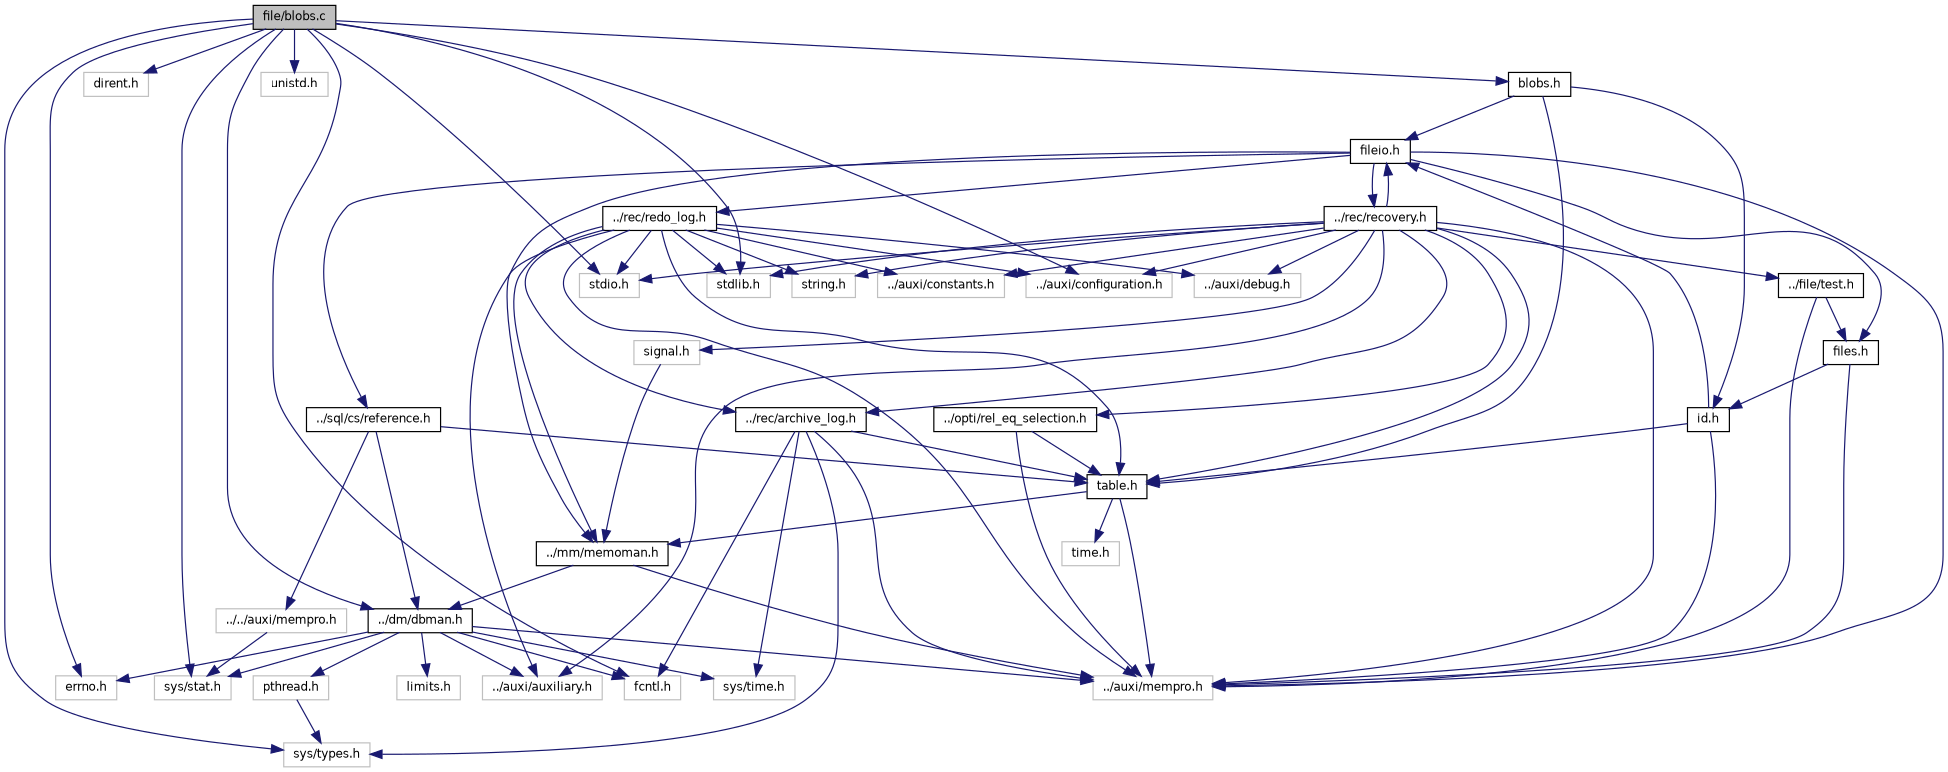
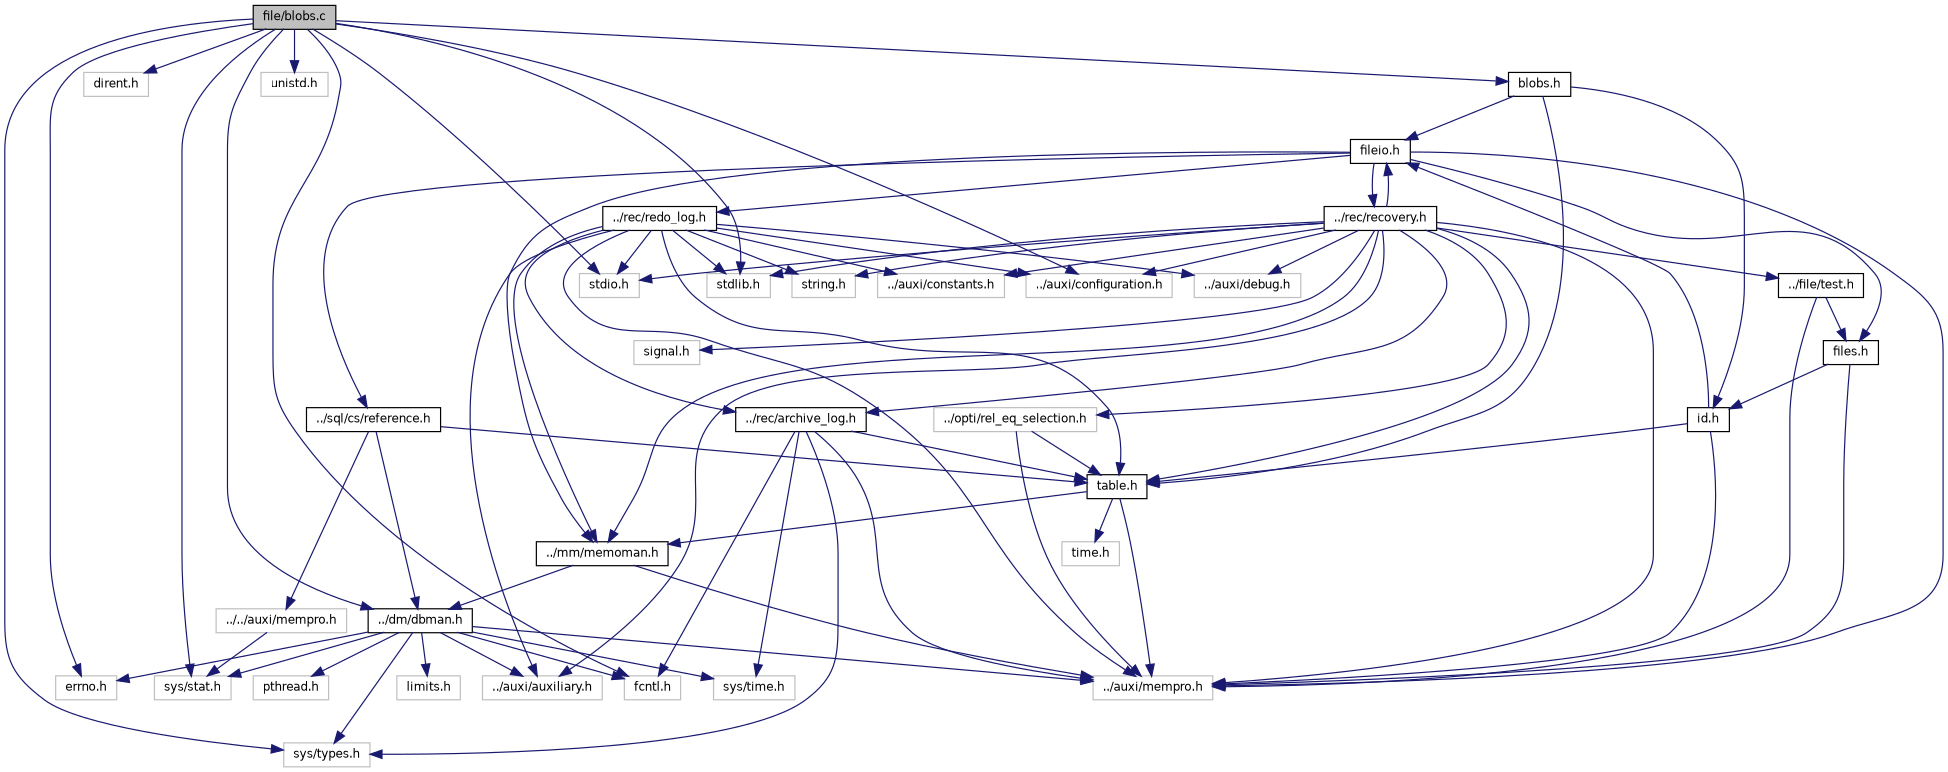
node "../opti/rel_eq_selection.h": color black -> grey75
edge "signal.h" -> "../mm/memoman.h": now "../rec/recovery.h" -> "../mm/memoman.h"
edge "pthread.h" -> "sys/types.h": now "../dm/dbman.h" -> "sys/types.h"
